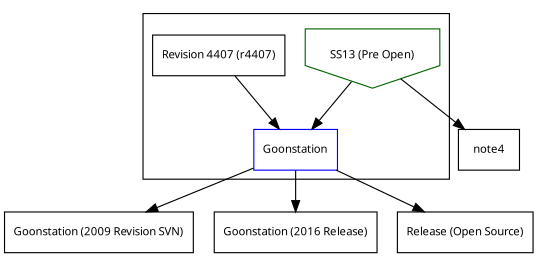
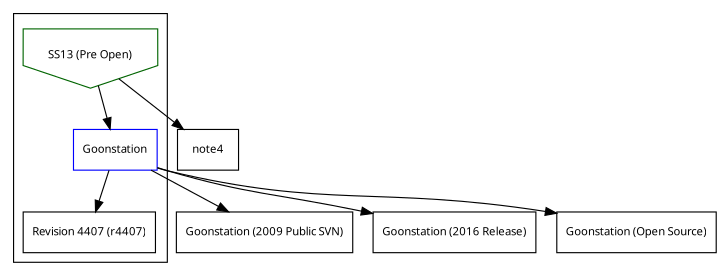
edge "Revision 4407 (r4407)" -> "Goonstation": reversed
node "Goonstation (2009 Revision SVN)": label "Goonstation (2009 Revision SVN)" -> "Goonstation (2009 Public SVN)"
node "Release (Open Source)": label "Release (Open Source)" -> "Goonstation (Open Source)"
